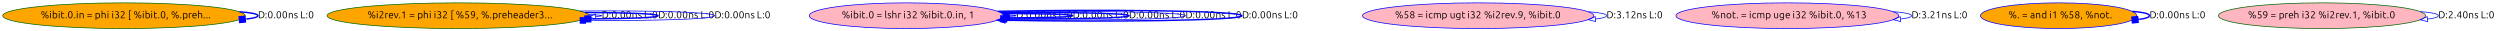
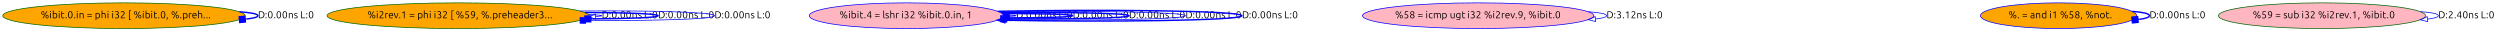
node "%ibit.0 = lshr i32 %ibit.0.in, 1": label "%ibit.0 = lshr i32 %ibit.0.in, 1" -> "%ibit.4 = lshr i32 %ibit.0.in, 1"
node "%not. = icmp uge i32 %ibit.0, %13": removed
node "%59 = preh i32 %i2rev.1, %ibit.0": label "%59 = preh i32 %i2rev.1, %ibit.0" -> "%59 = sub i32 %i2rev.1, %ibit.0"
